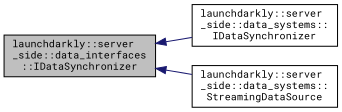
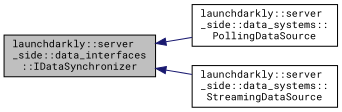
node "launchdarkly::server _side::data_systems:: IDataSynchronizer": label "launchdarkly::server _side::data_systems:: IDataSynchronizer" -> "launchdarkly::server _side::data_systems:: PollingDataSource"
